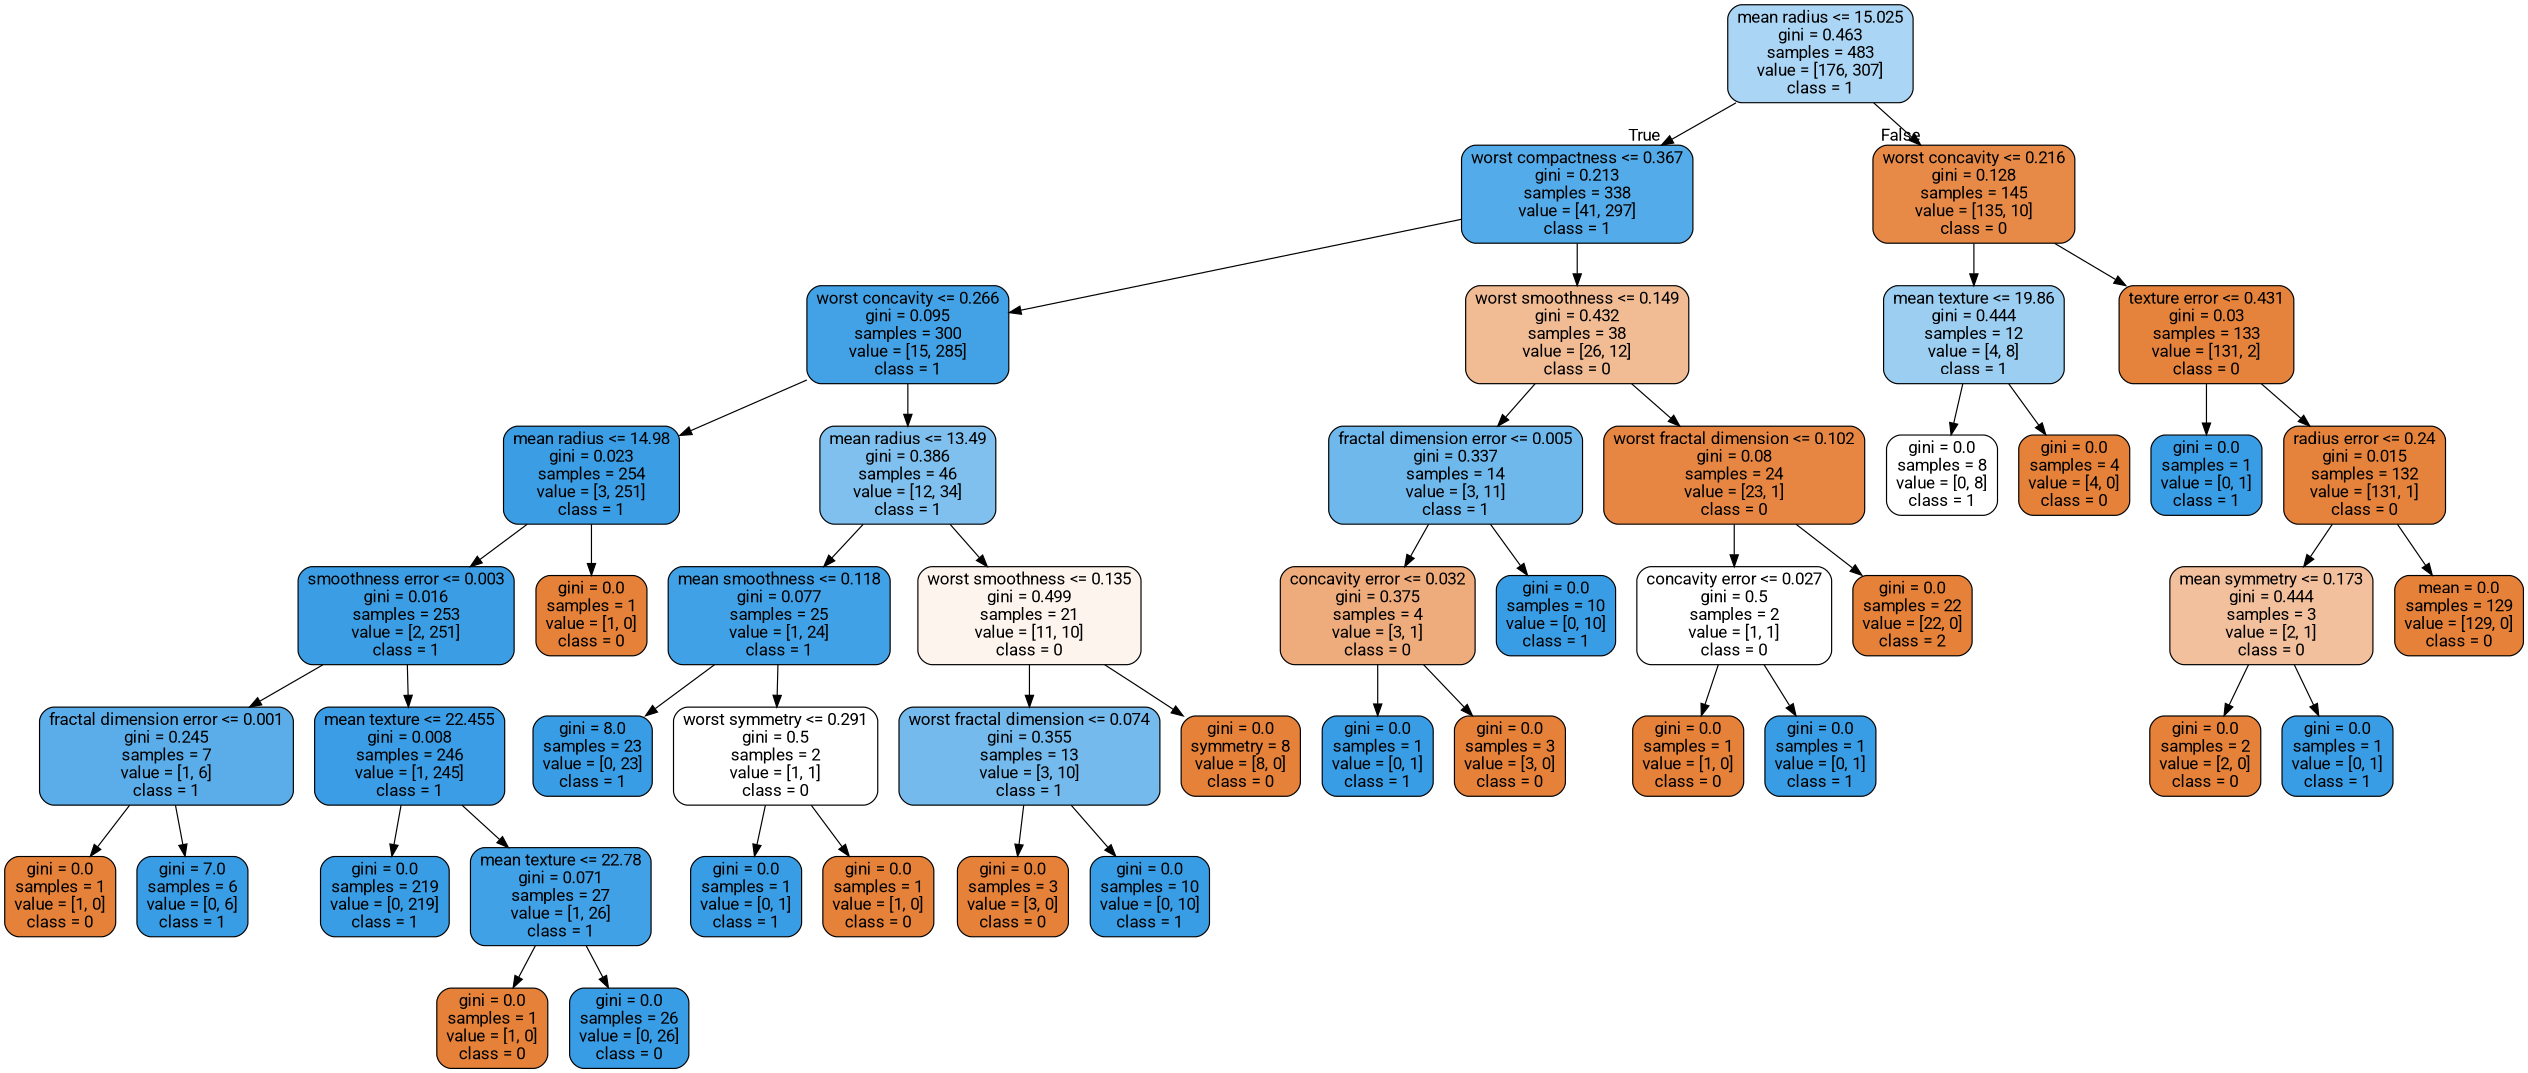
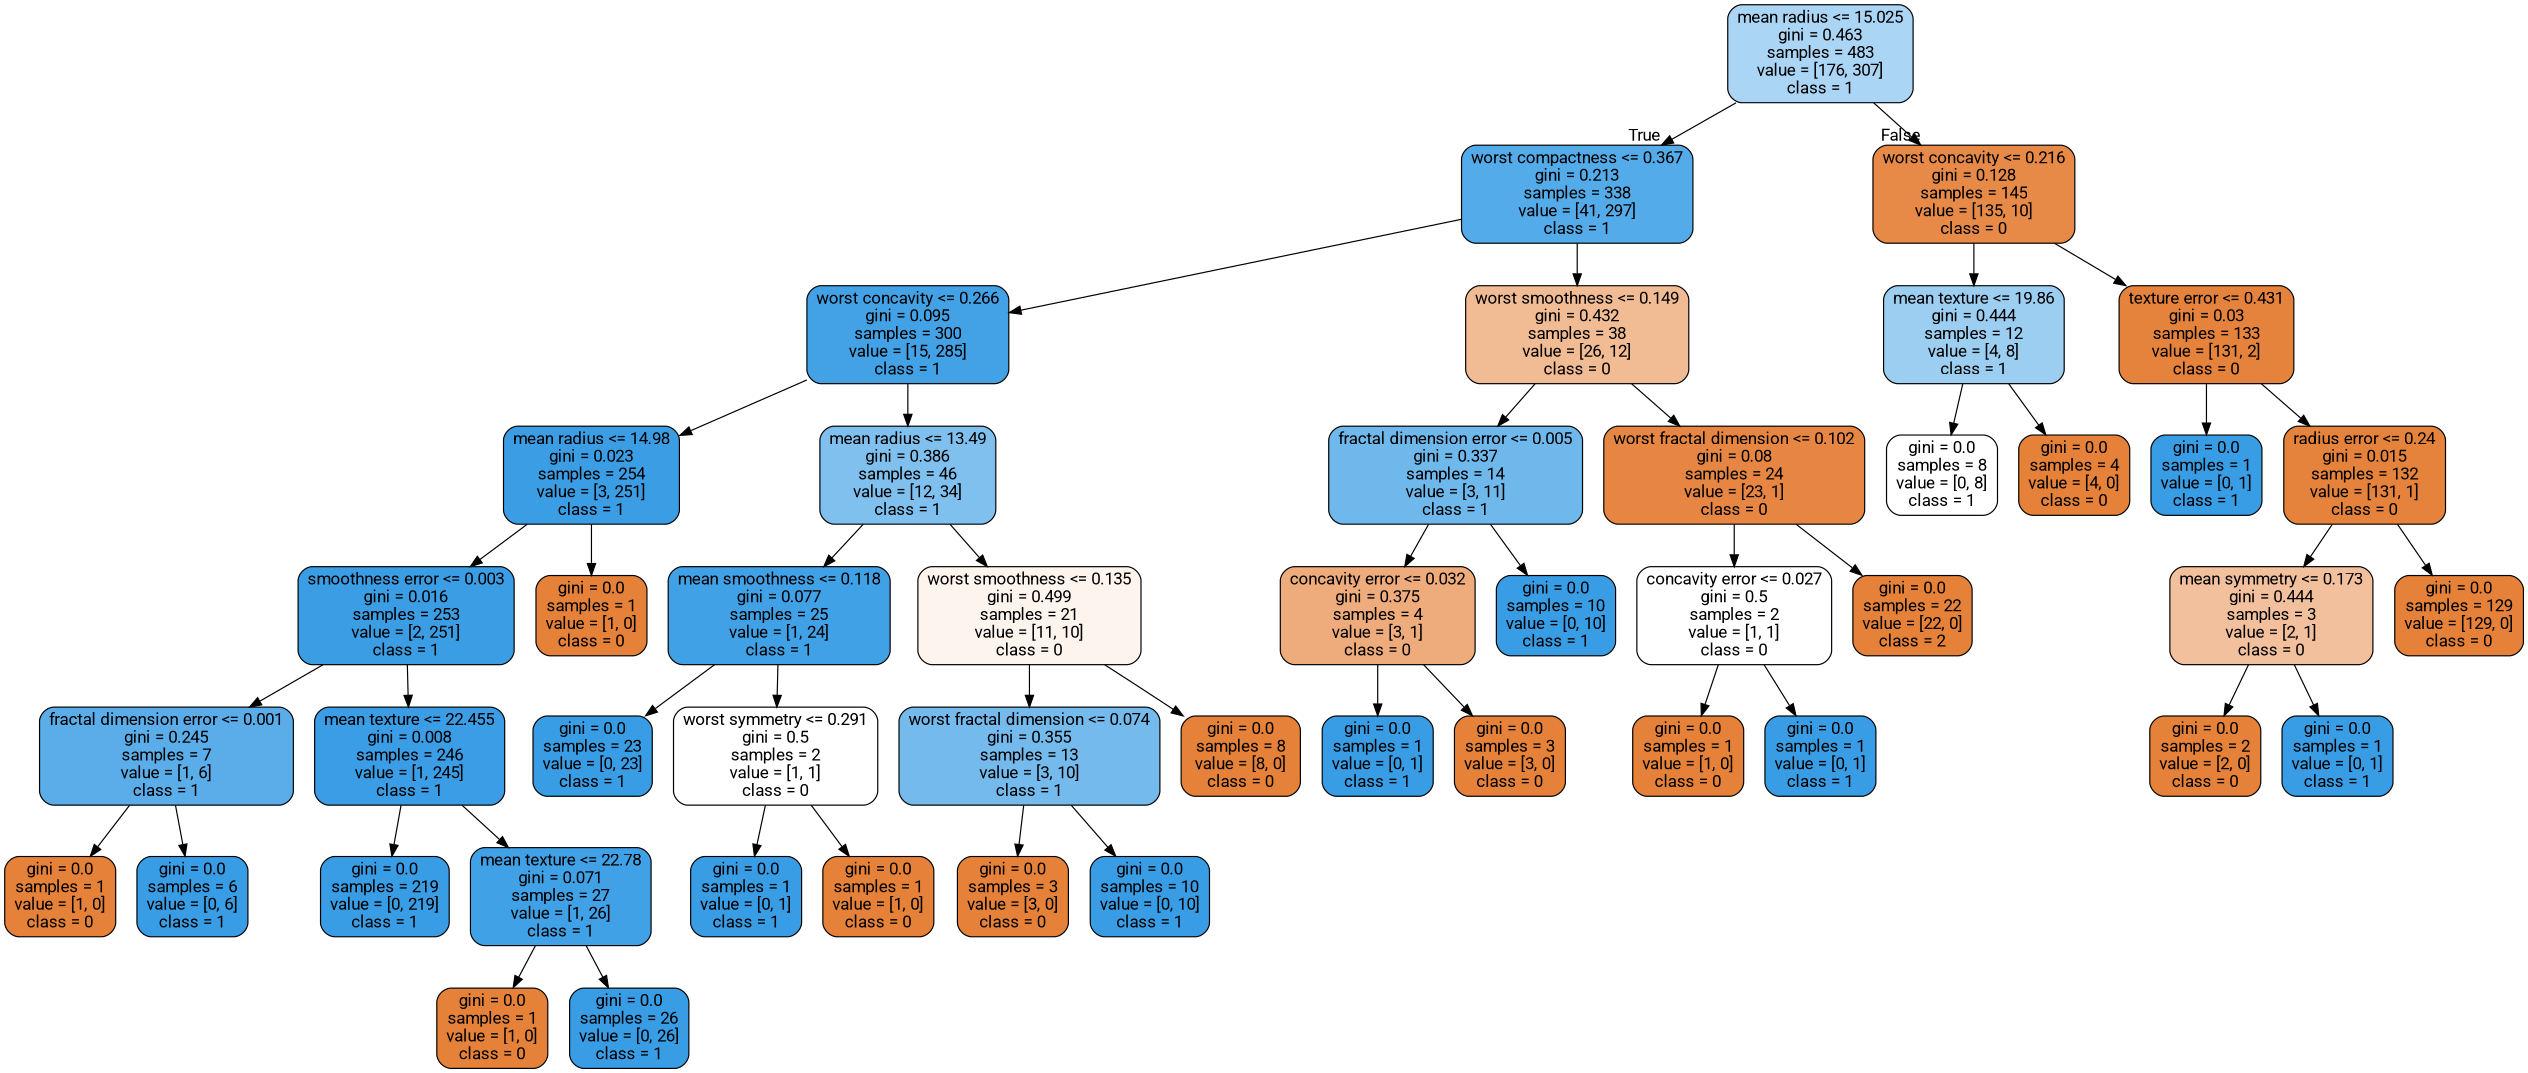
node "mean = 0.0 samples = 129 value = [129, 0] class = 0": label "mean = 0.0 samples = 129 value = [129, 0] class = 0" -> "gini = 0.0 samples = 129 value = [129, 0] class = 0"
node "gini = 8.0 samples = 23 value = [0, 23] class = 1": label "gini = 8.0 samples = 23 value = [0, 23] class = 1" -> "gini = 0.0 samples = 23 value = [0, 23] class = 1"
node "gini = 0.0 symmetry = 8 value = [8, 0] class = 0": label "gini = 0.0 symmetry = 8 value = [8, 0] class = 0" -> "gini = 0.0 samples = 8 value = [8, 0] class = 0"
node "gini = 7.0 samples = 6 value = [0, 6] class = 1": label "gini = 7.0 samples = 6 value = [0, 6] class = 1" -> "gini = 0.0 samples = 6 value = [0, 6] class = 1"
node "gini = 0.0 samples = 26 value = [0, 26] class = 0": label "gini = 0.0 samples = 26 value = [0, 26] class = 0" -> "gini = 0.0 samples = 26 value = [0, 26] class = 1"
